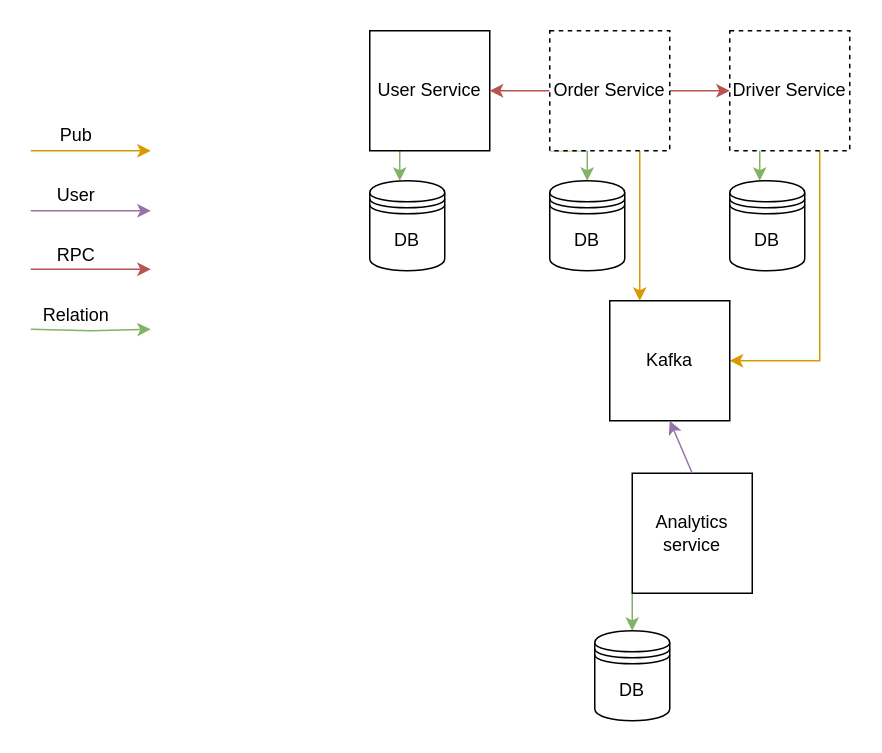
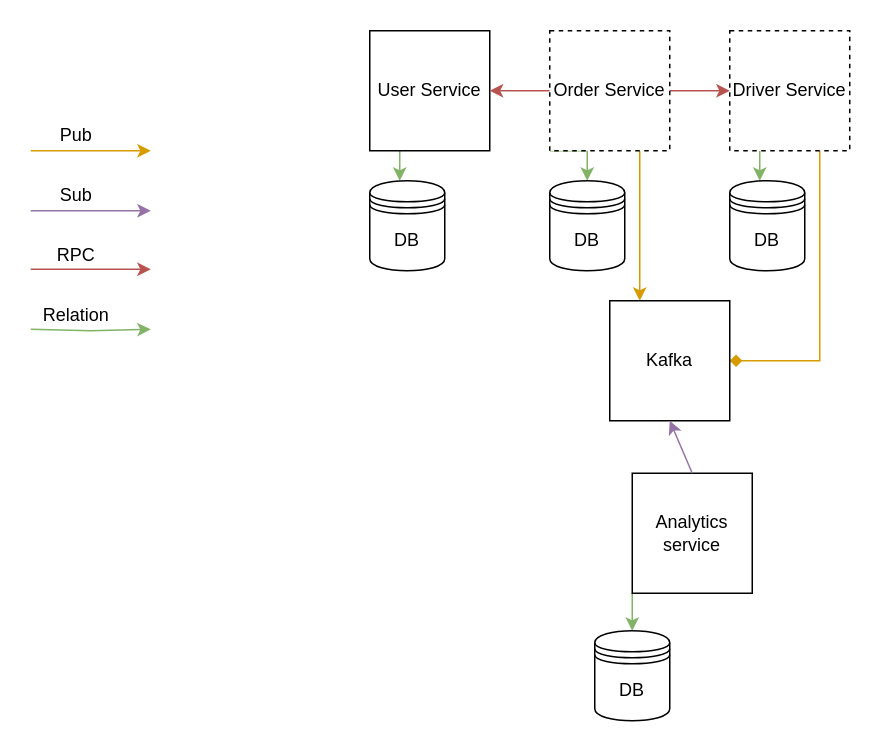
node "User": label "User" -> "Sub"
edge "Driver Service" -> "Kafka": arrowhead classic -> diamond
